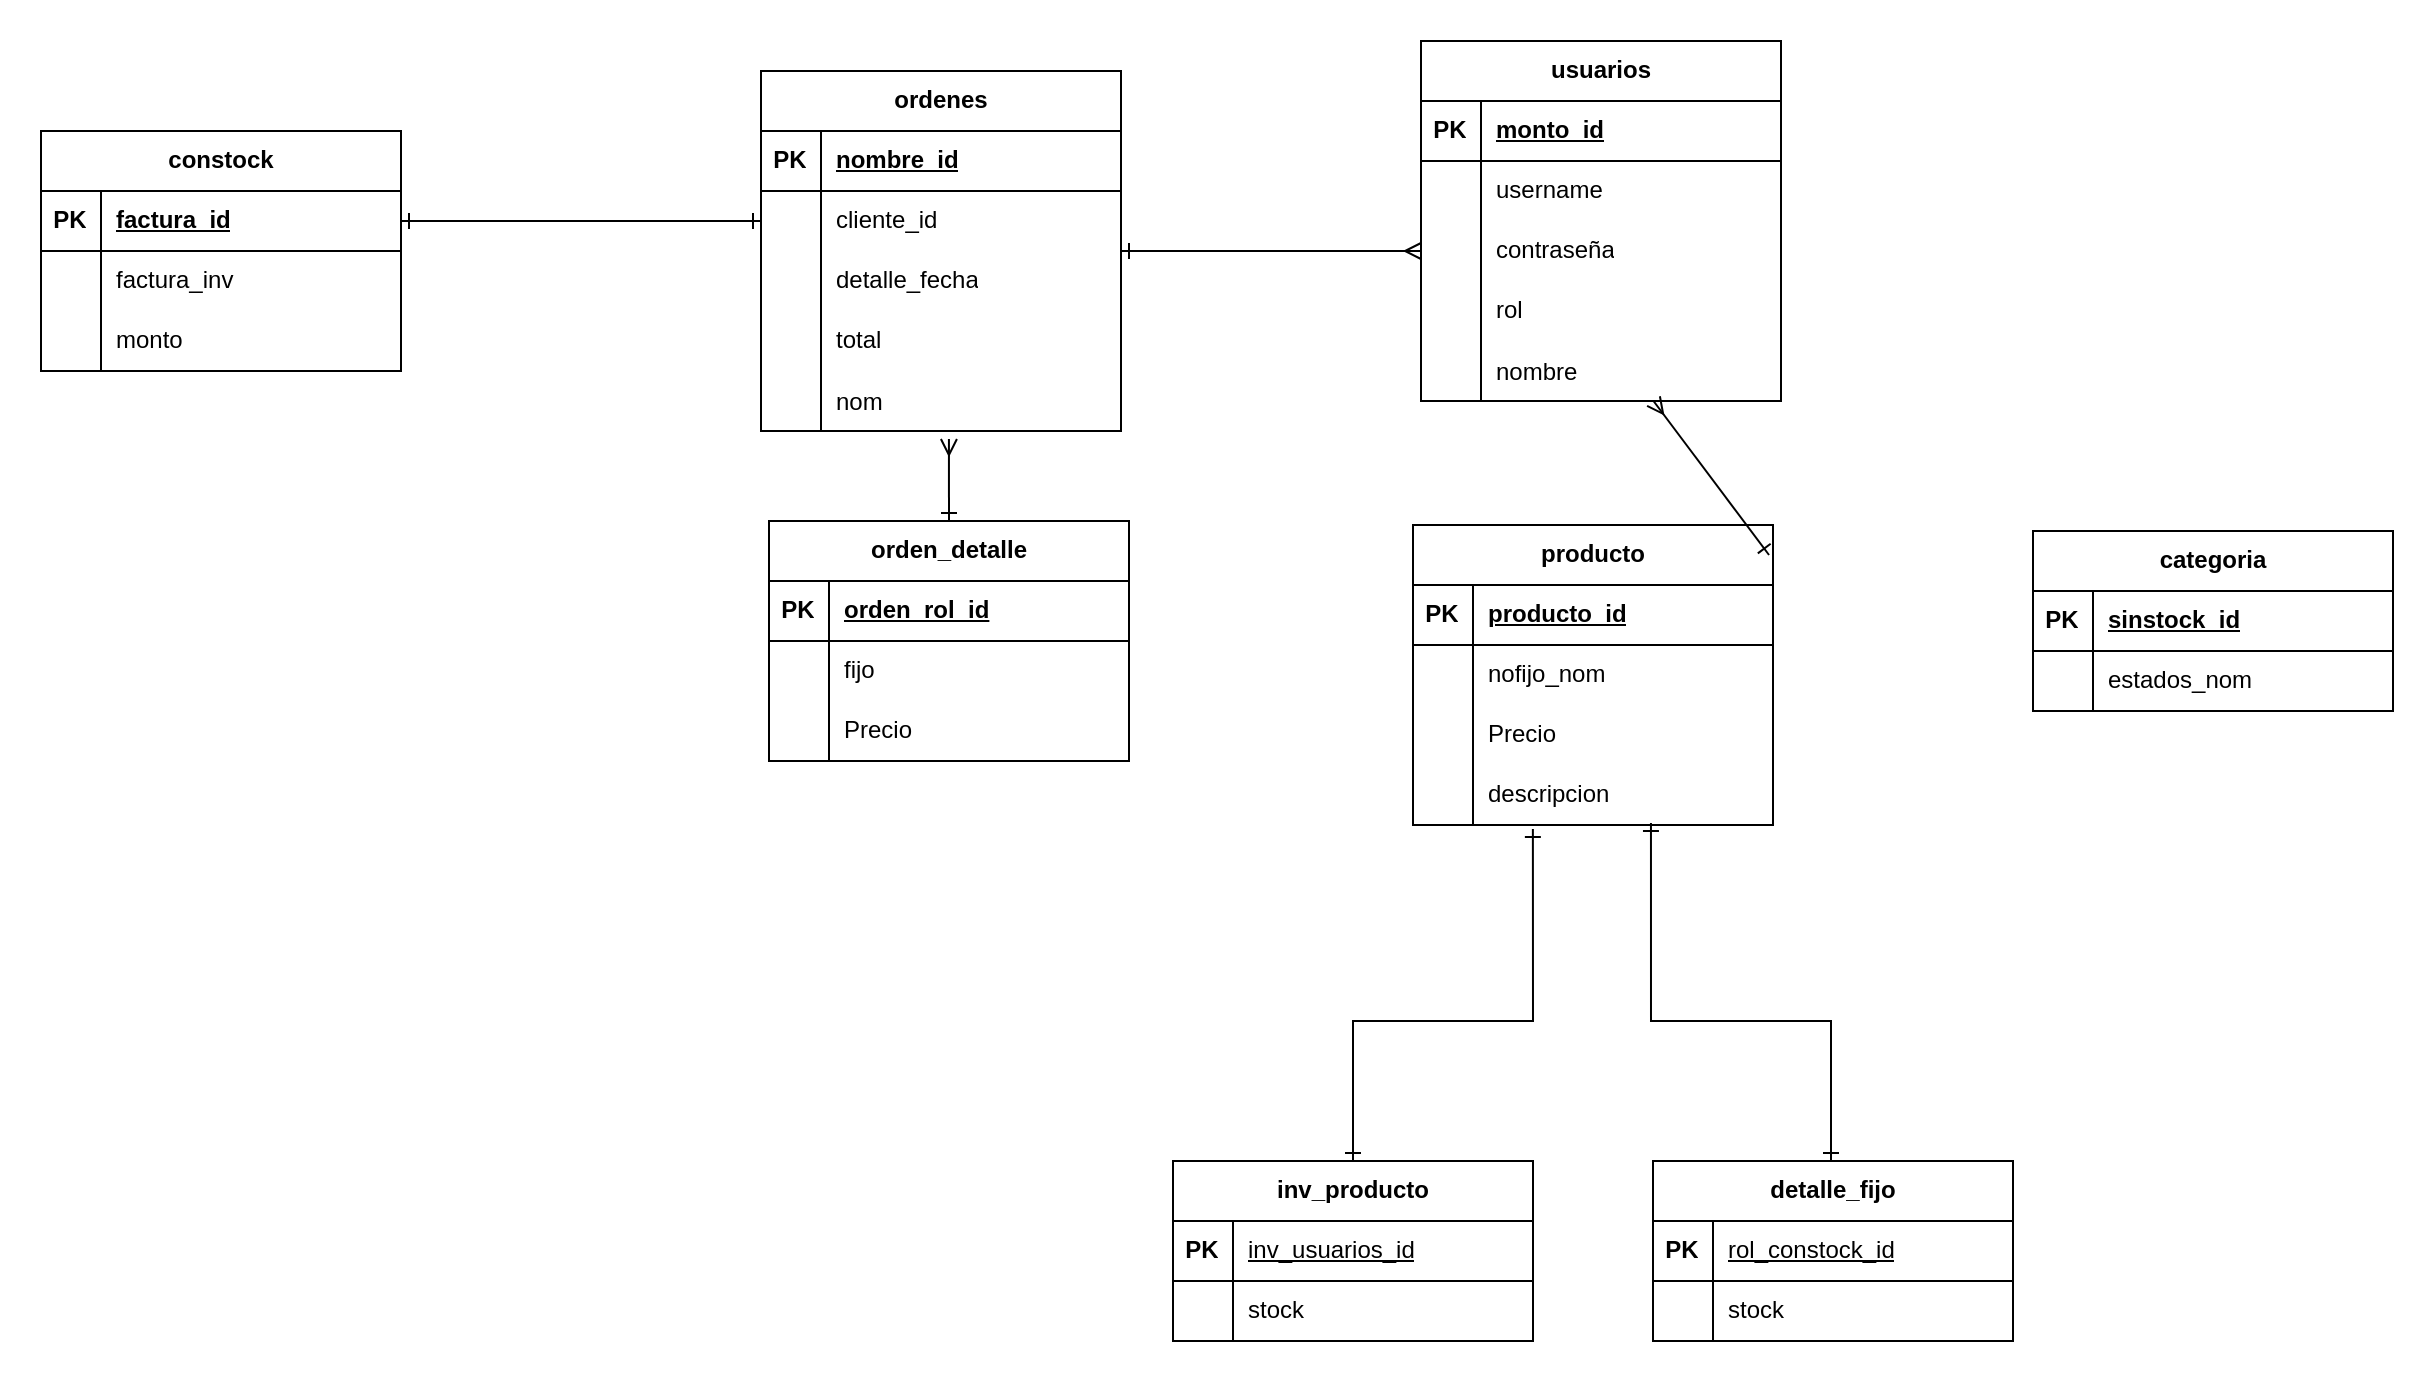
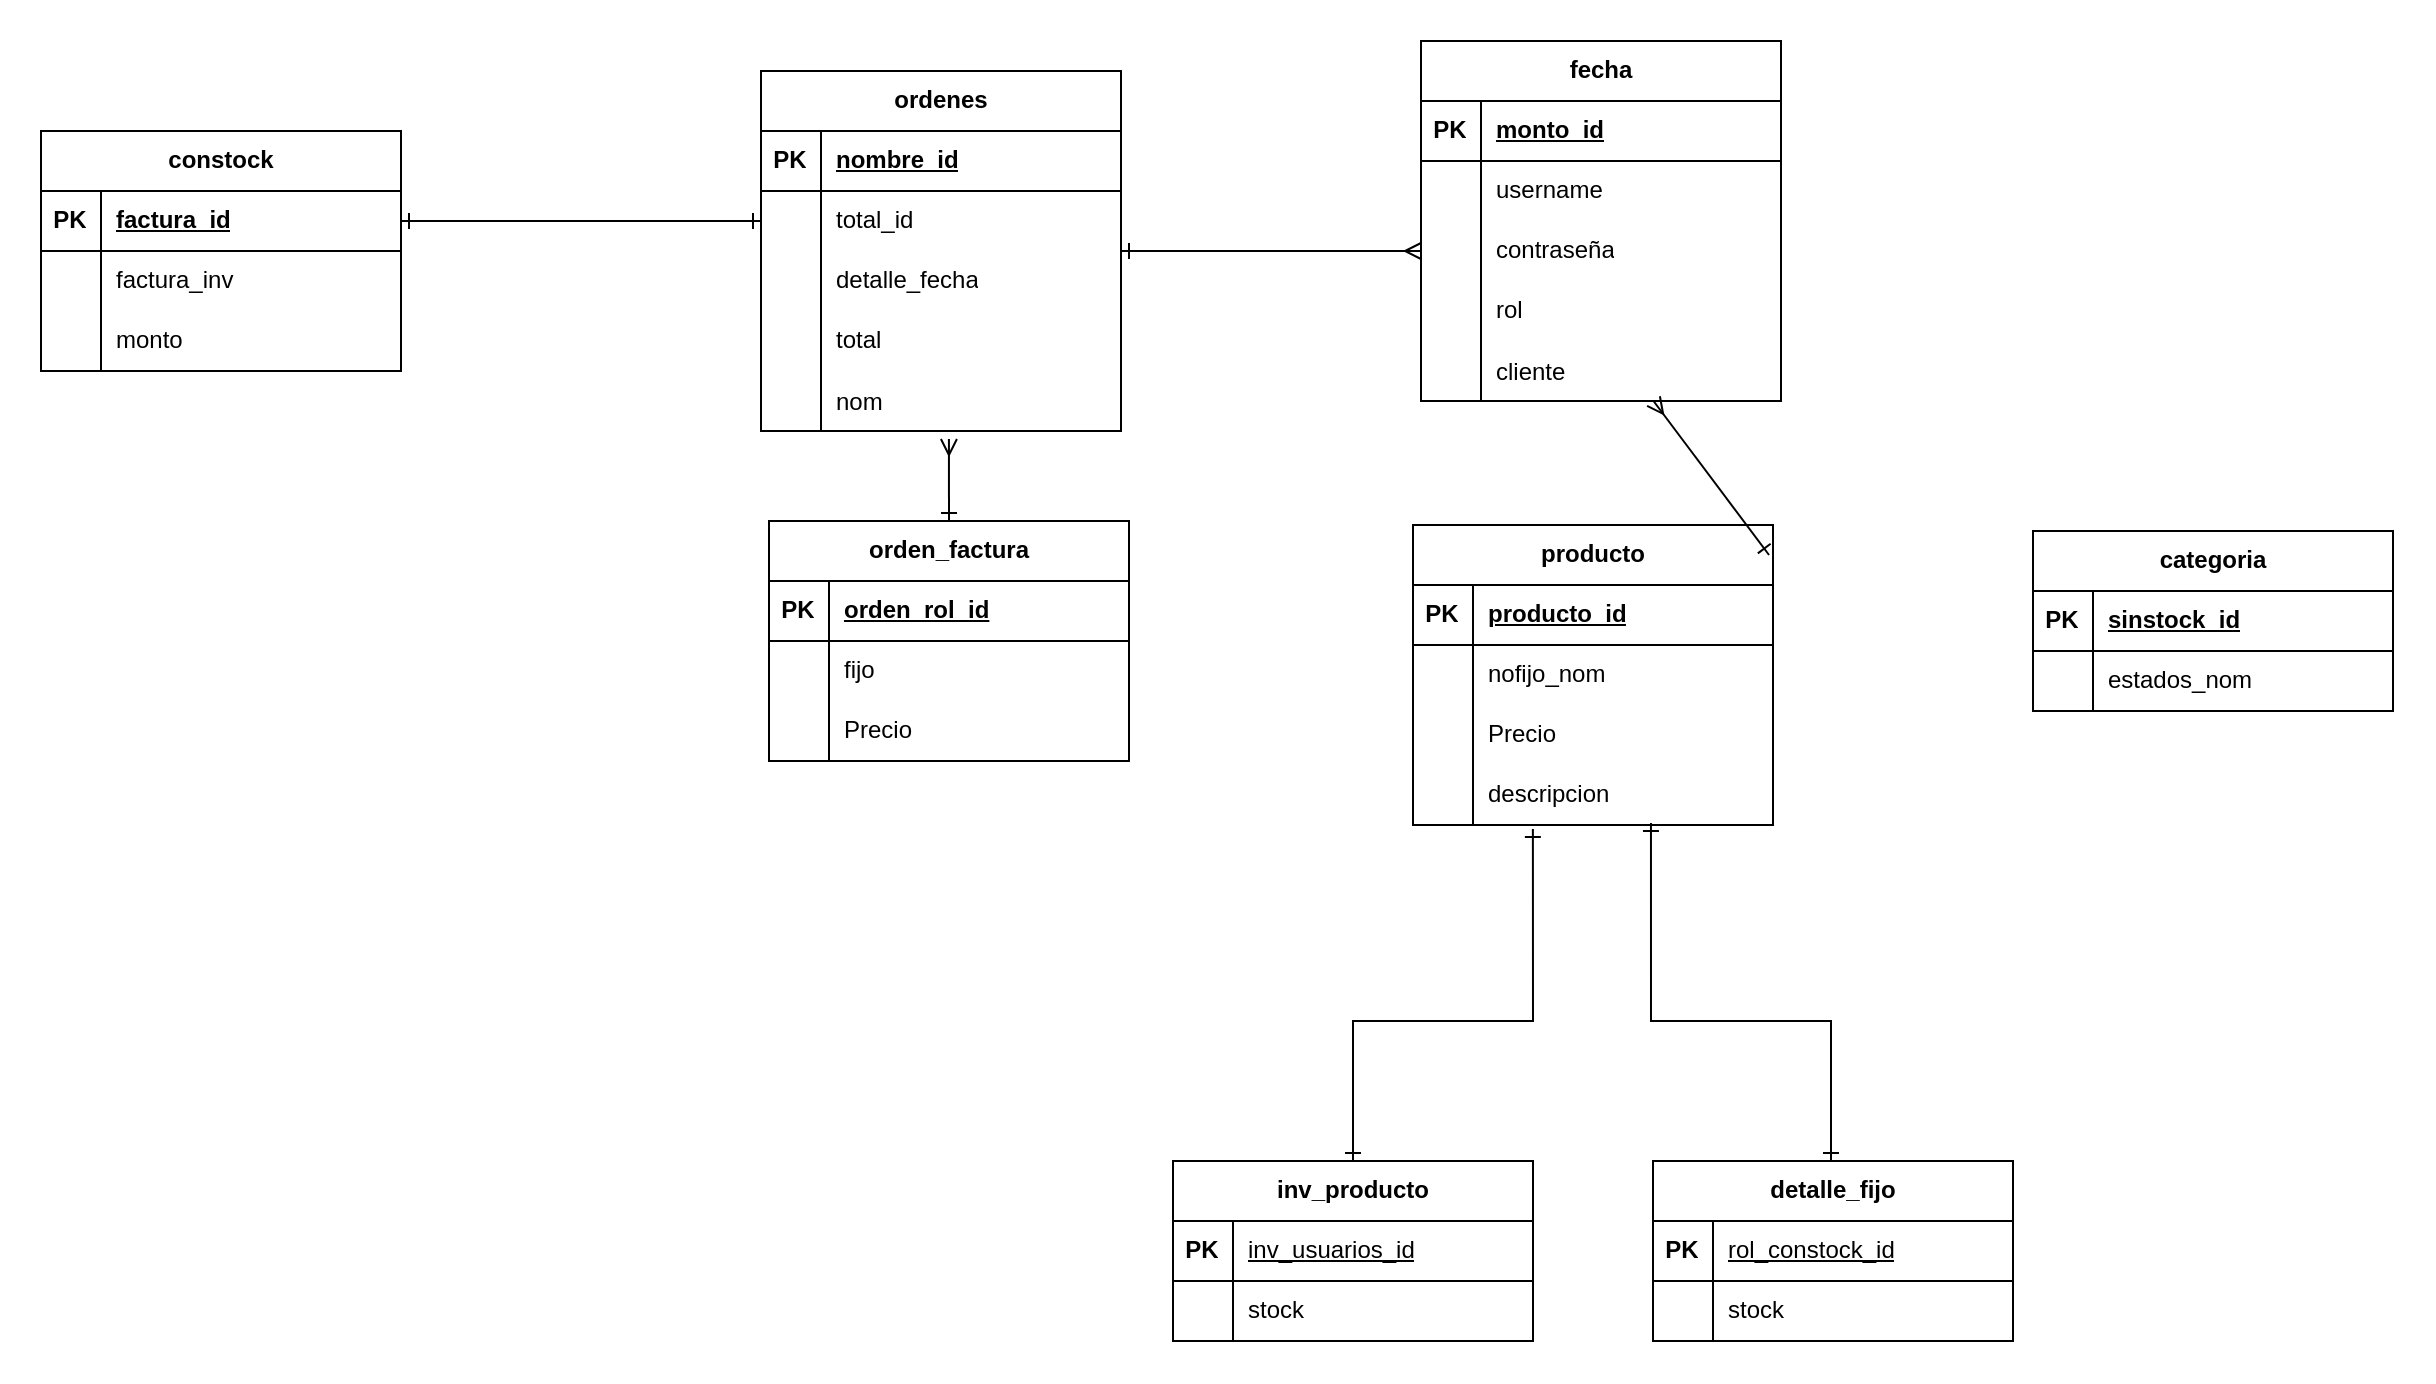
node "usuarios": label "usuarios" -> "fecha"
node "cliente_id": label "cliente_id" -> "total_id"
node "nombre": label "nombre" -> "cliente"
node "orden_detalle": label "orden_detalle" -> "orden_factura"
